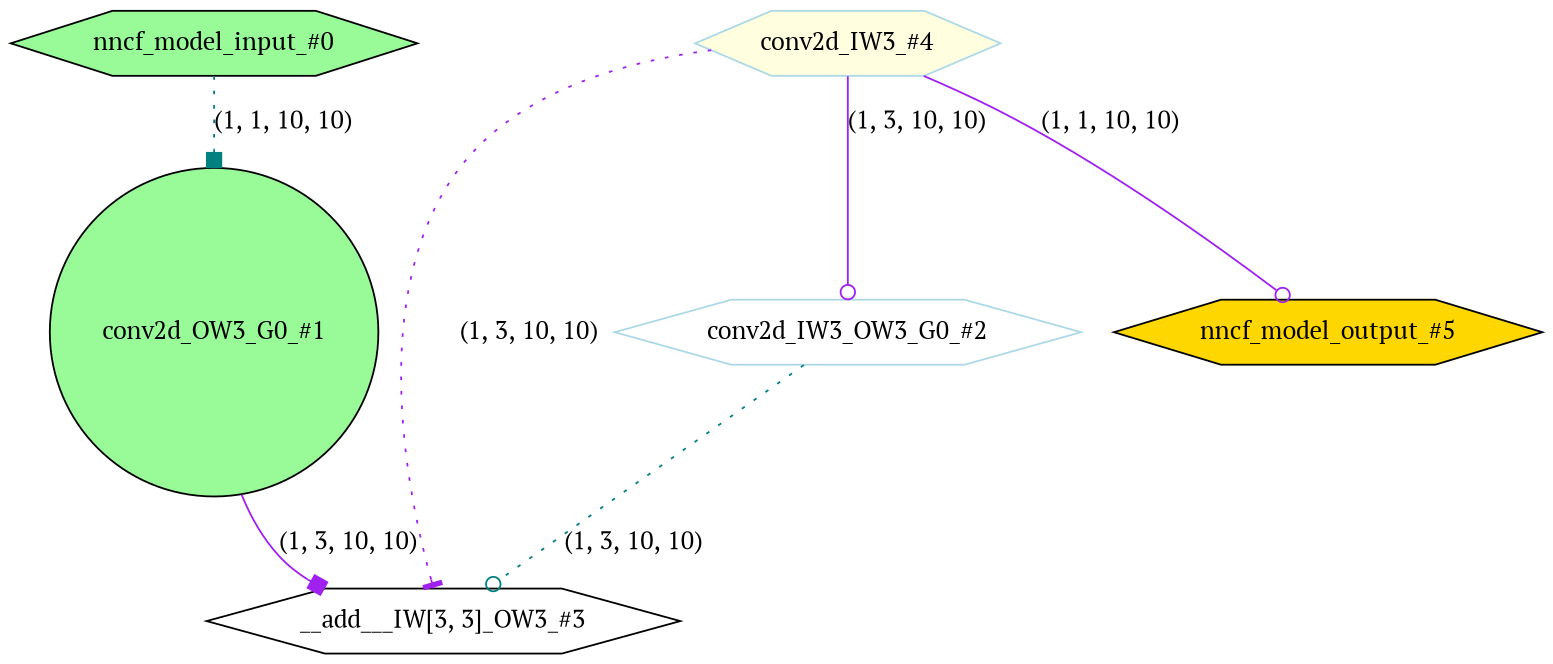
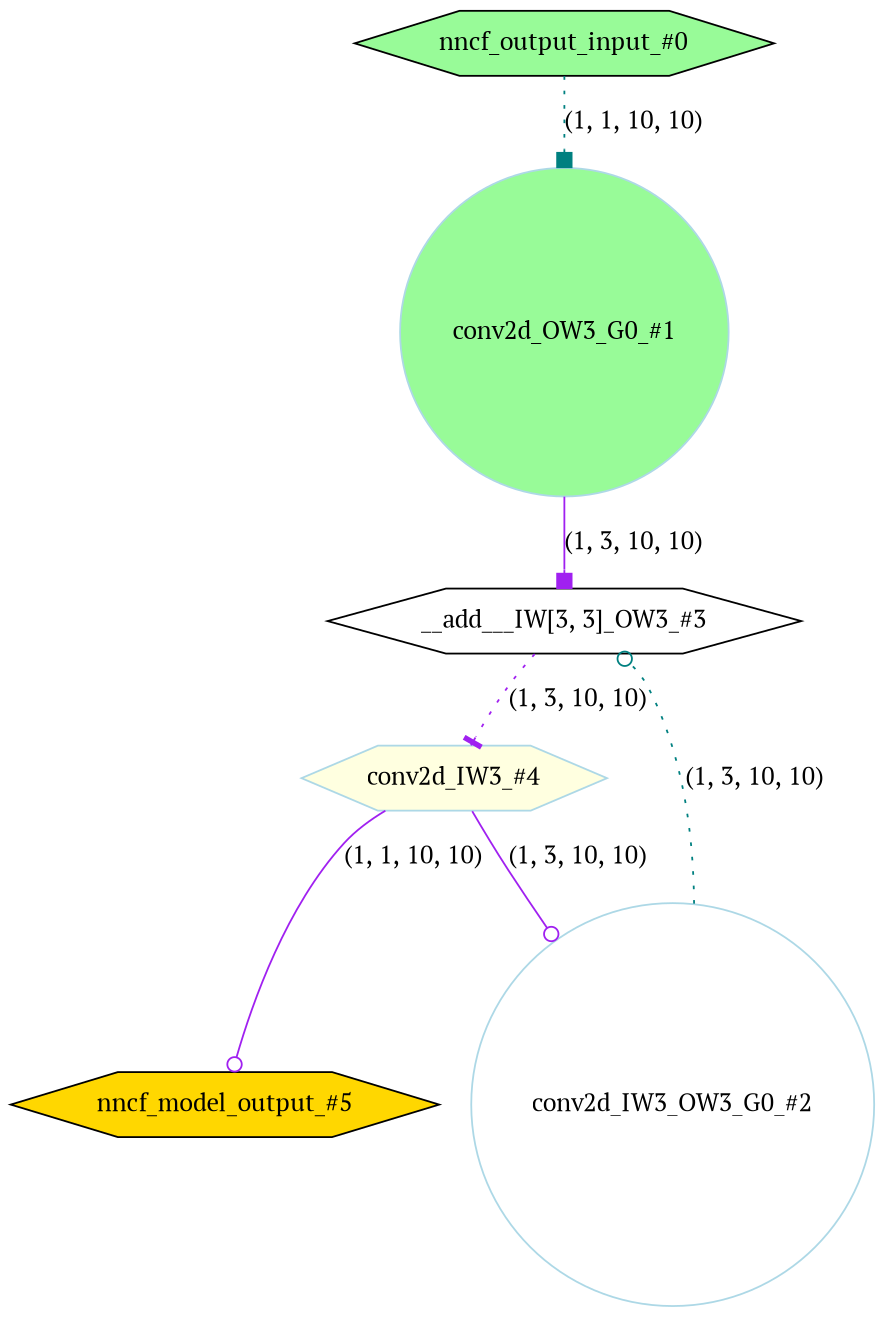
node "nncf_model_input_#0": label "nncf_model_input_#0" -> "nncf_output_input_#0"
edge "conv2d_IW3_#4" -> "__add___IW[3, 3]_OW3_#3": reversed
node "conv2d_OW3_G0_#1": color black -> lightblue
node "conv2d_IW3_OW3_G0_#2": shape hexagon -> circle
